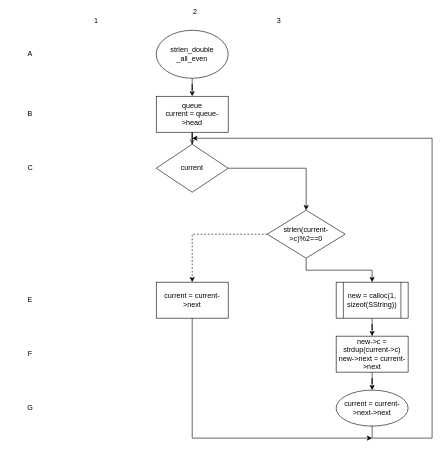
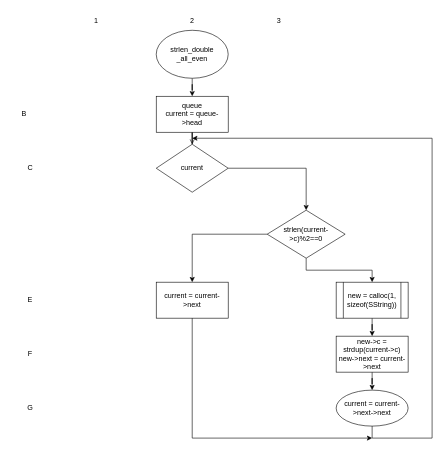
node "2": moved (195, 12) -> (192, 21)
node "A": removed
node "B": moved (30, 114) -> (24, 114)
edge "strlen(current->c)%2==0" -> "current = current->next": style dashed -> solid
